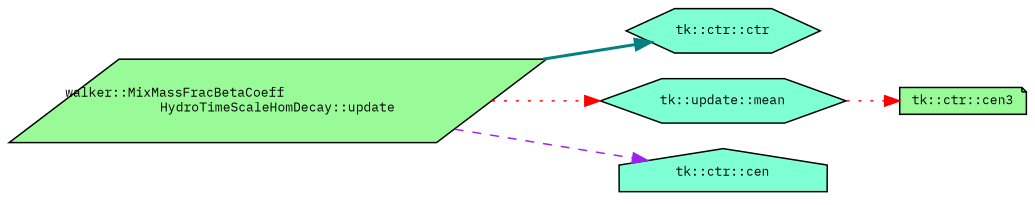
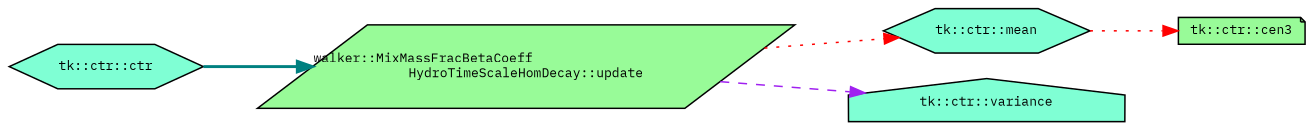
edge "walker::MixMassFracBetaCoeff HydroTimeScaleHomDecay::update" -> "tk::ctr::ctr": reversed
node "tk::update::mean": label "tk::update::mean" -> "tk::ctr::mean"
node "tk::ctr::cen": label "tk::ctr::cen" -> "tk::ctr::variance"
